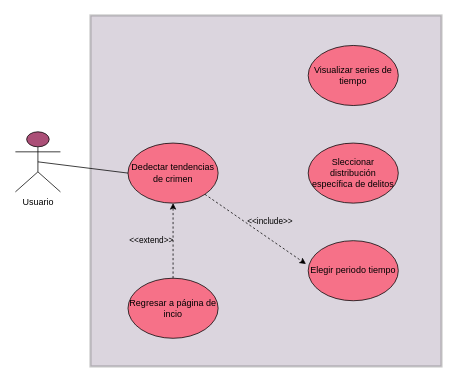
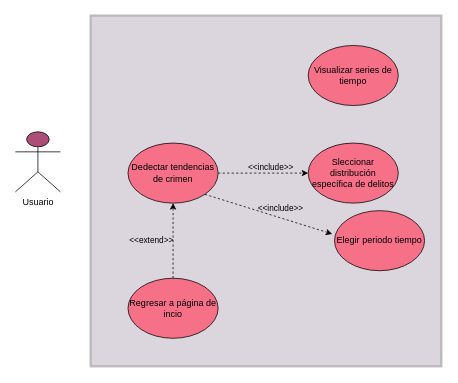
edge "Usuario" -- "Dedectar tendencias de crimen": removed
edge "Dedectar tendencias de crimen" -> "Sleccionar distribución específica de delitos": added, label "<<include>>"
node "Elegir periodo tiempo": moved (353, 270) -> (379, 240)
